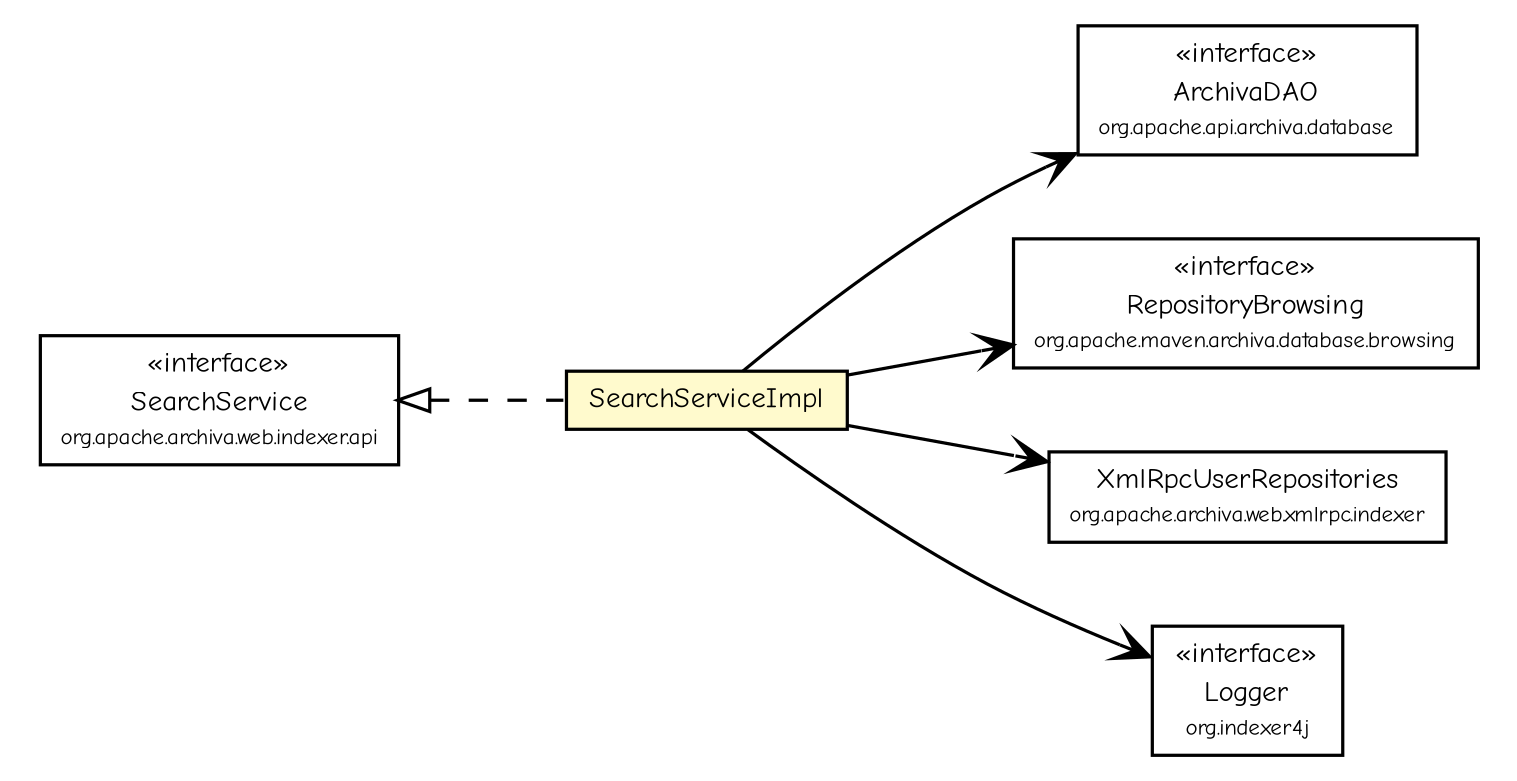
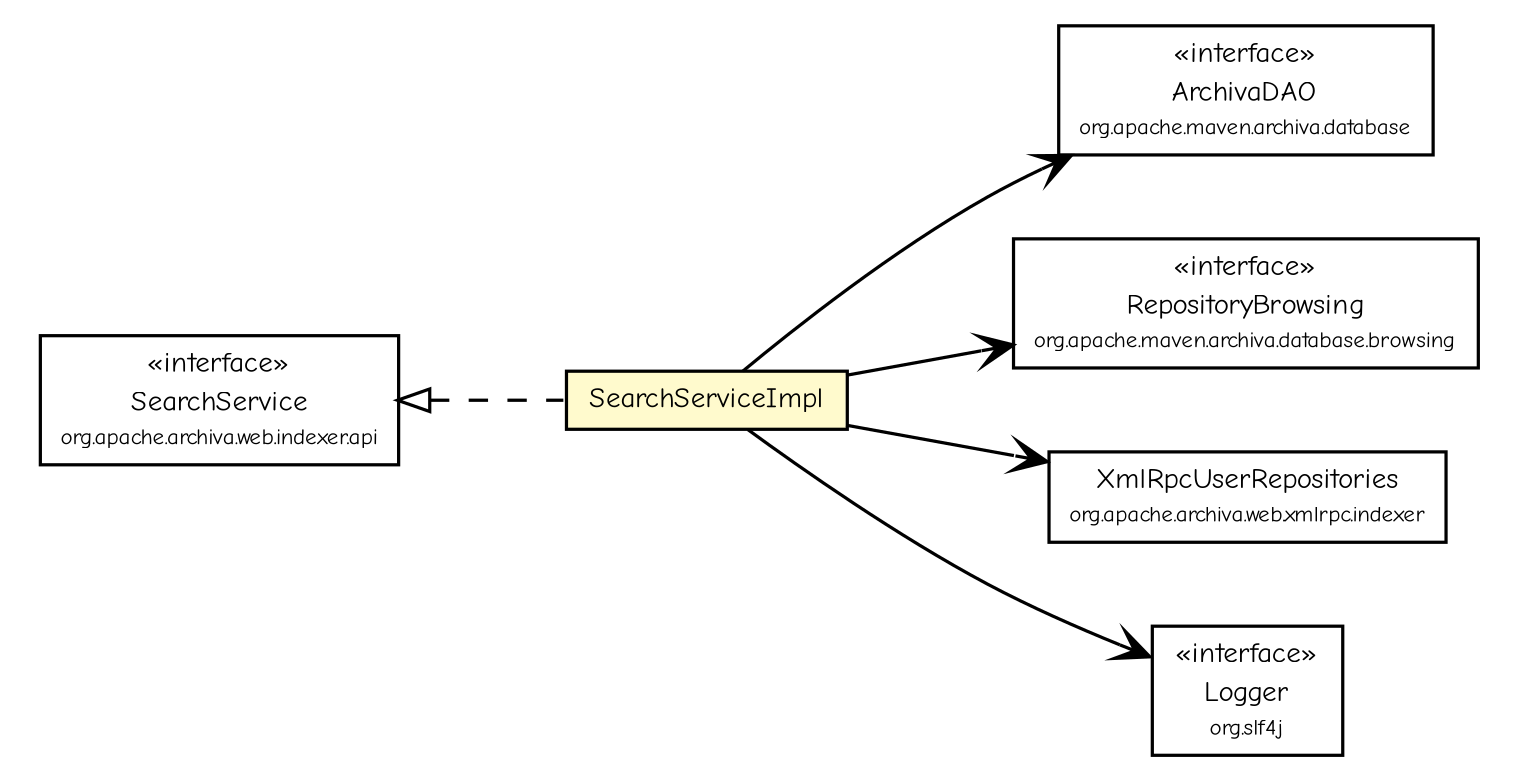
node "ArchivaDAO": text "org.apache.api.archiva.database" -> "org.apache.maven.archiva.database"
node "Logger": text "org.indexer4j" -> "org.slf4j"
